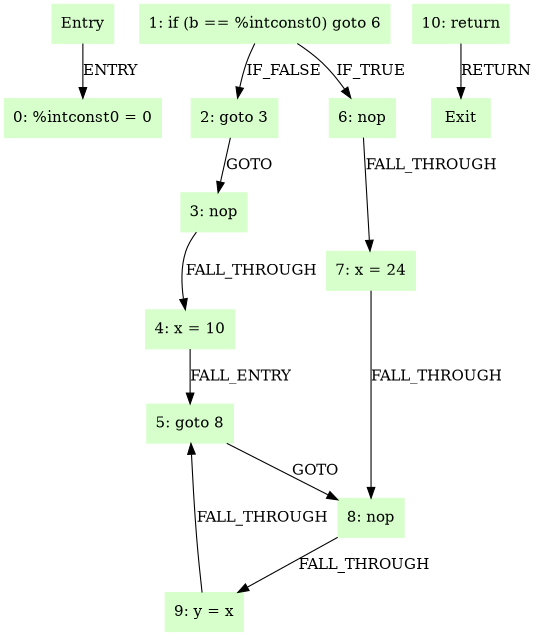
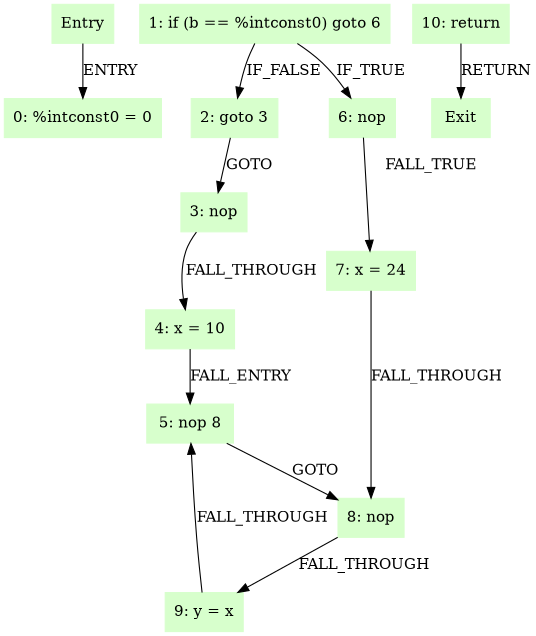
edge "6: nop" -> "7: x = 24": label "FALL_THROUGH" -> "FALL_TRUE"
node "5: goto 8": label "5: goto 8" -> "5: nop 8"
